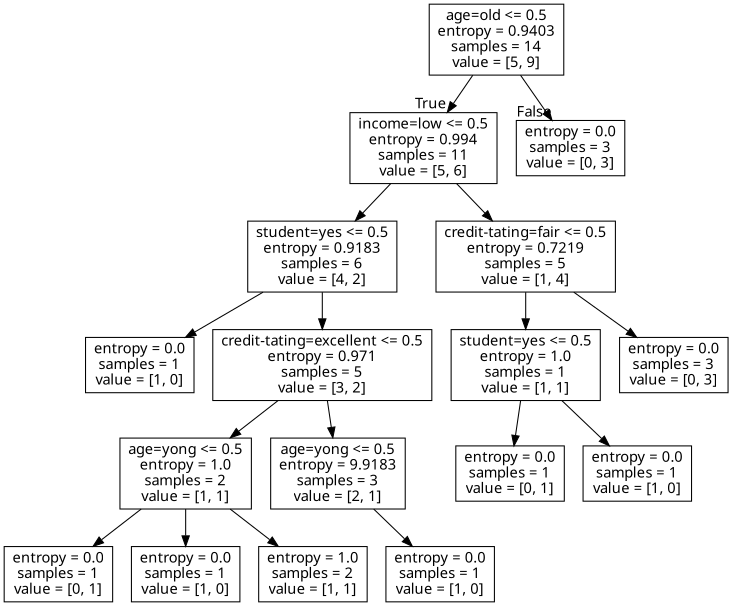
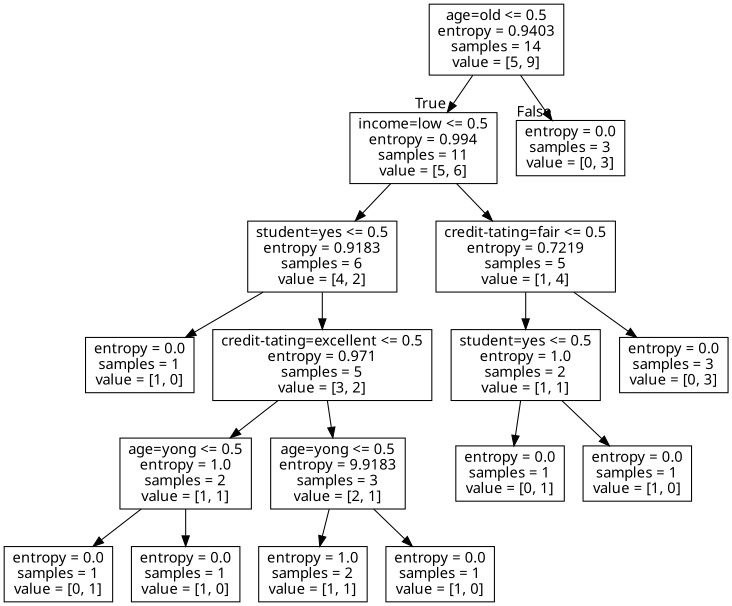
node "student=yes <= 0.5 entropy = 1.0 samples = 1 value = [1, 1]": label "student=yes <= 0.5 entropy = 1.0 samples = 1 value = [1, 1]" -> "student=yes <= 0.5 entropy = 1.0 samples = 2 value = [1, 1]"
edge "age=yong <= 0.5 entropy = 1.0 samples = 2 value = [1, 1]" -> "entropy = 1.0 samples = 2 value = [1, 1]": now "age=yong <= 0.5 entropy = 9.9183 samples = 3 value = [2, 1]" -> "entropy = 1.0 samples = 2 value = [1, 1]"
